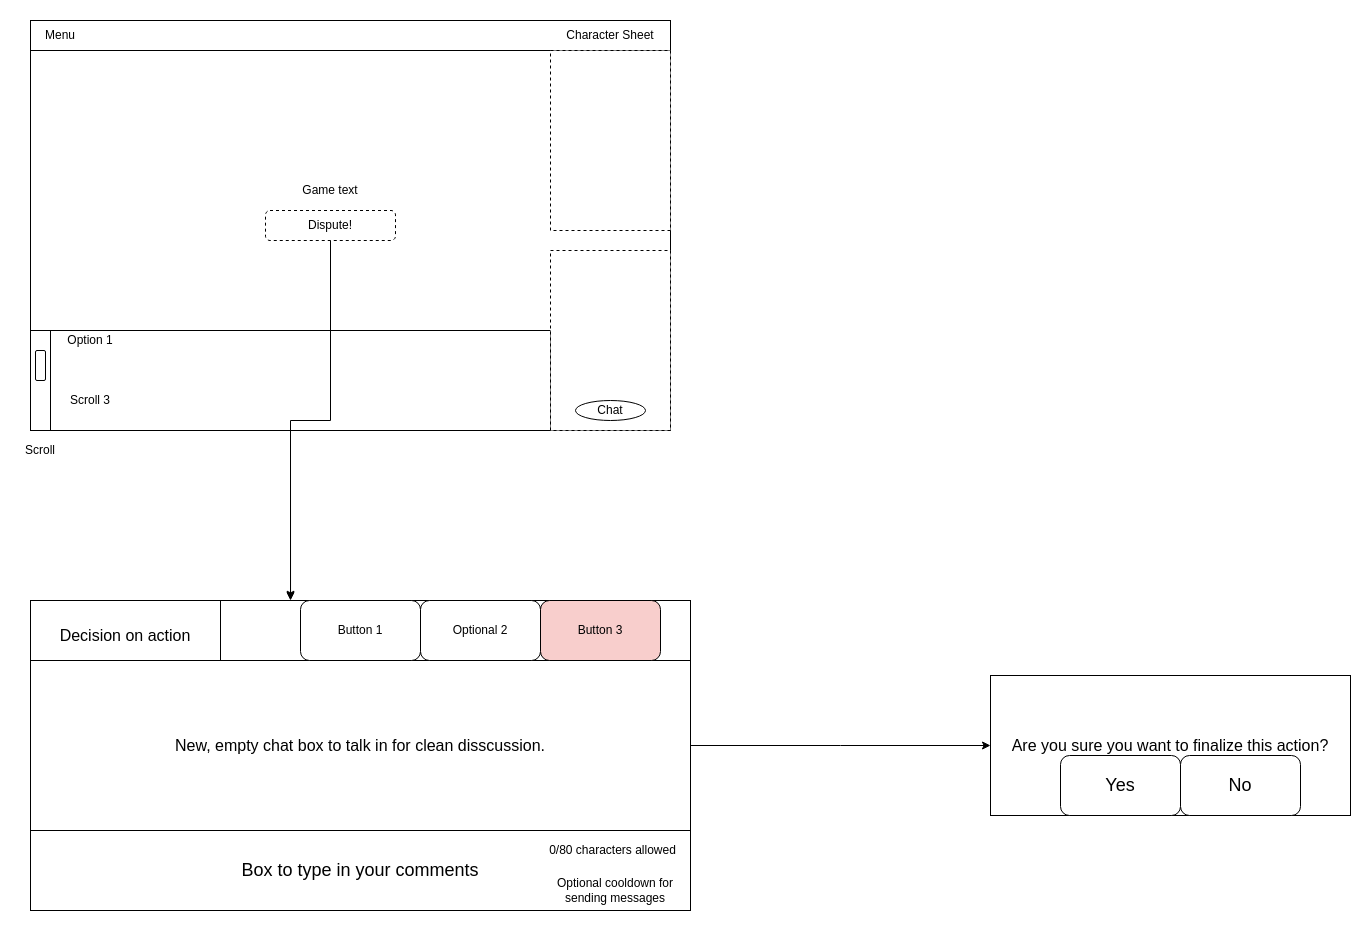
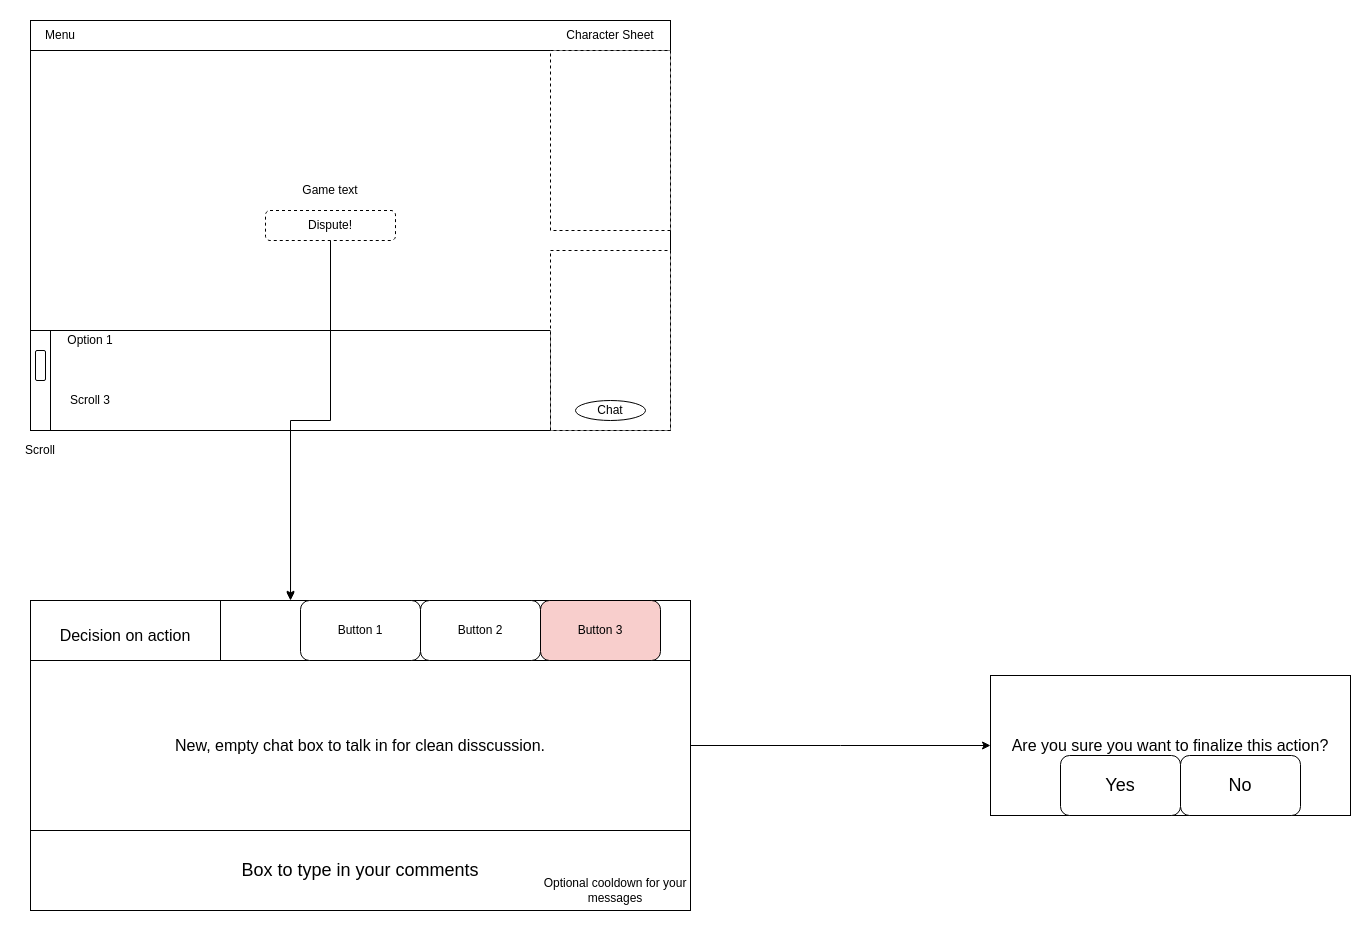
node "Optional 2": label "Optional 2" -> "Button 2"
node "0/80 characters allowed": removed
node "Optional cooldown for sending messages": label "Optional cooldown for sending messages" -> "Optional cooldown for your messages"
